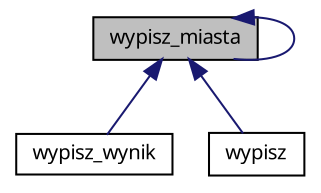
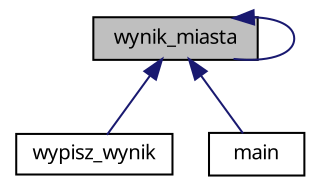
node "wypisz_miasta": label "wypisz_miasta" -> "wynik_miasta"
node "wypisz": label "wypisz" -> "main"
